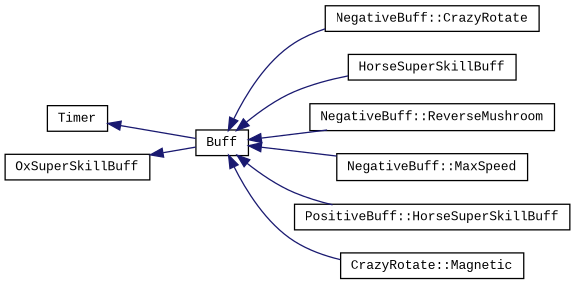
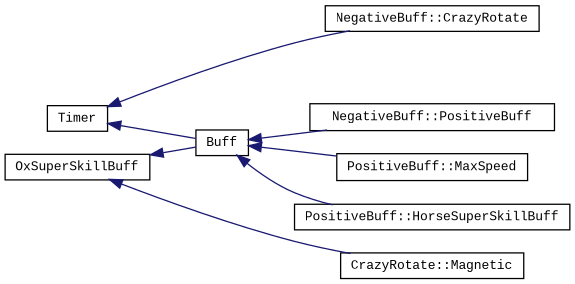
edge "NegativeBuff::CrazyRotate" -> "Buff": now "NegativeBuff::CrazyRotate" -> "Timer"
node "HorseSuperSkillBuff": removed
node "NegativeBuff::ReverseMushroom": label "NegativeBuff::ReverseMushroom" -> "NegativeBuff::PositiveBuff"
node "NegativeBuff::MaxSpeed": label "NegativeBuff::MaxSpeed" -> "PositiveBuff::MaxSpeed"
edge "CrazyRotate::Magnetic" -> "Buff": now "CrazyRotate::Magnetic" -> "OxSuperSkillBuff"
